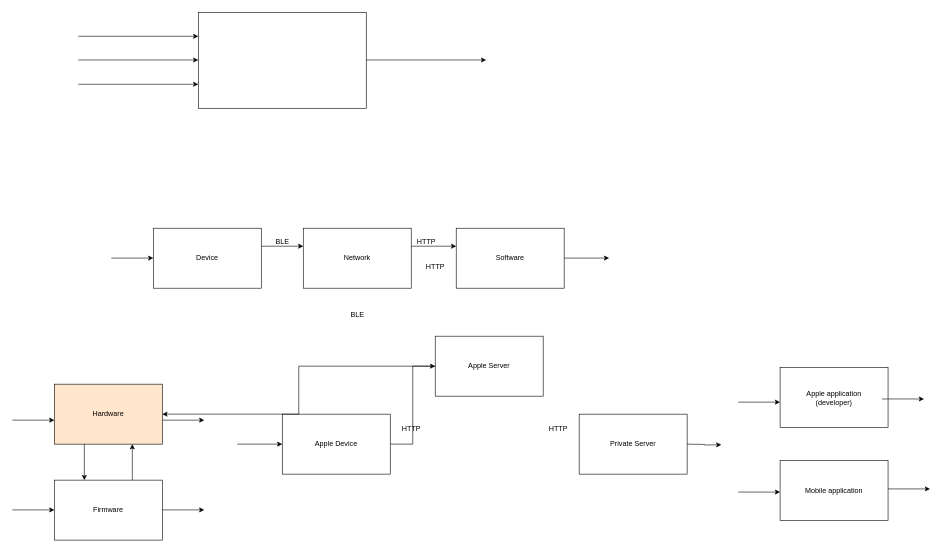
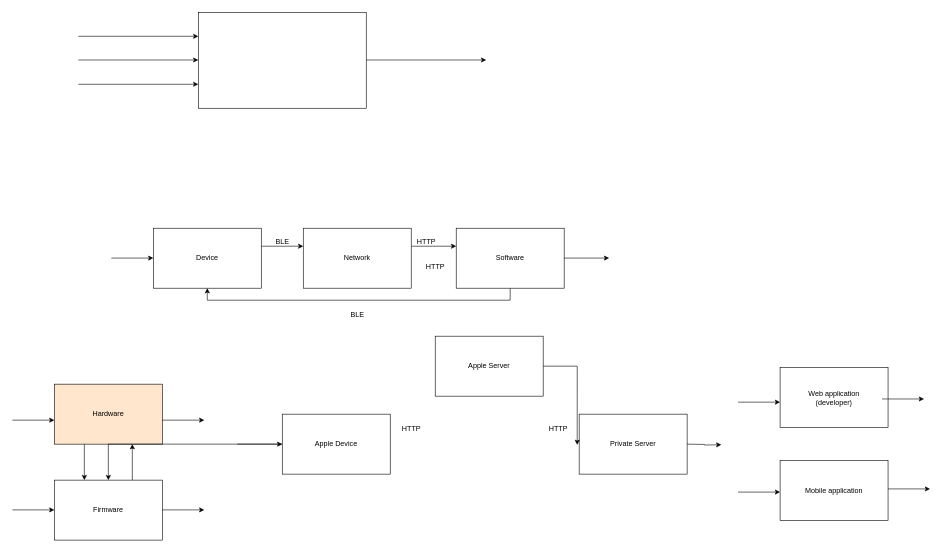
edge "Software" -> "Device": added
edge "Apple Server" -> "Hardware": now "Apple Server" -> "Private Server"
node "Apple application (developer)": label "Apple application (developer)" -> "Web application (developer)"
edge "Apple Device" -> "Apple Server": now "Apple Device" -> "Firmware"
